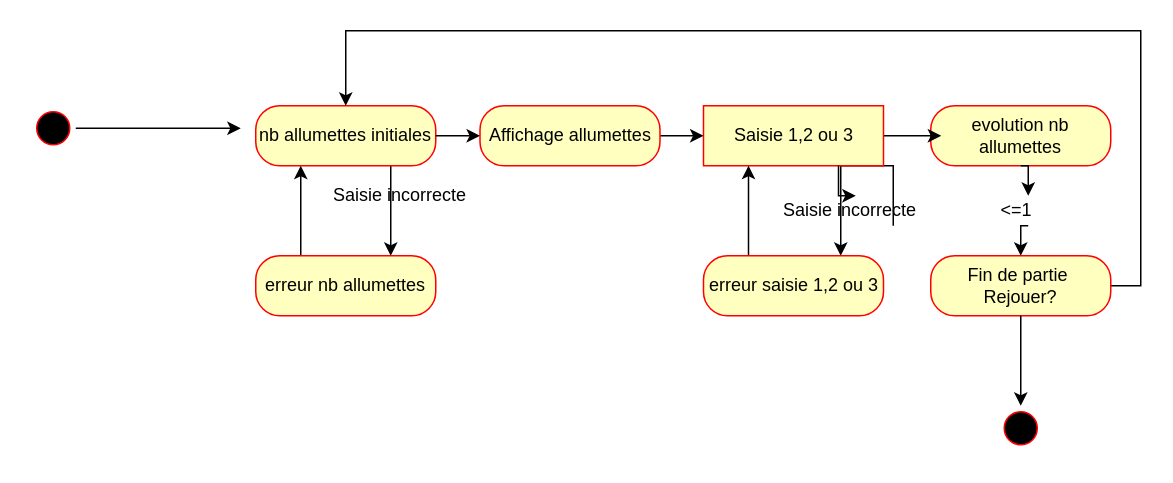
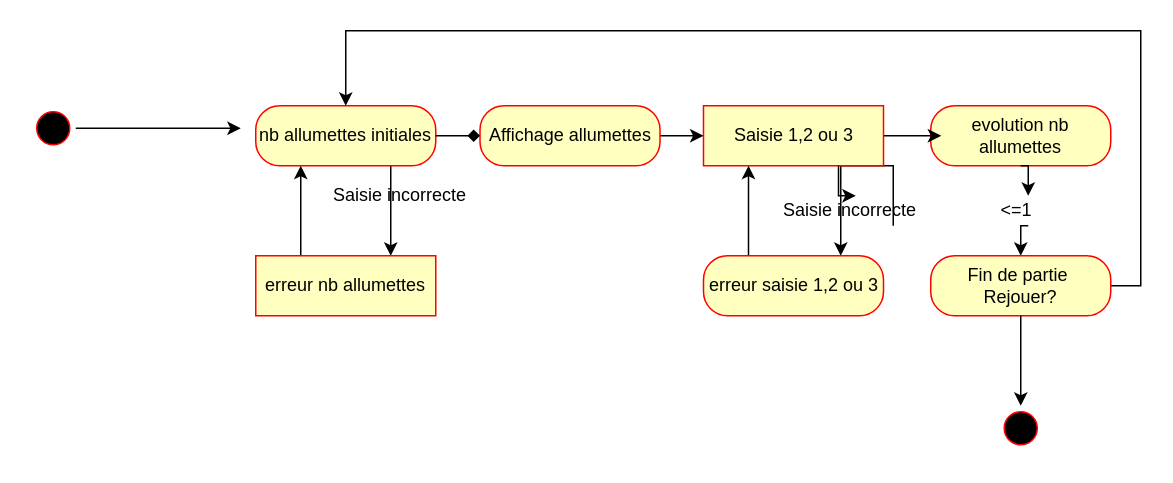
edge "nb allumettes initiales" -> "Affichage allumettes": arrowhead classic -> diamond
node "erreur nb allumettes": shape rounded rectangle -> rectangle
